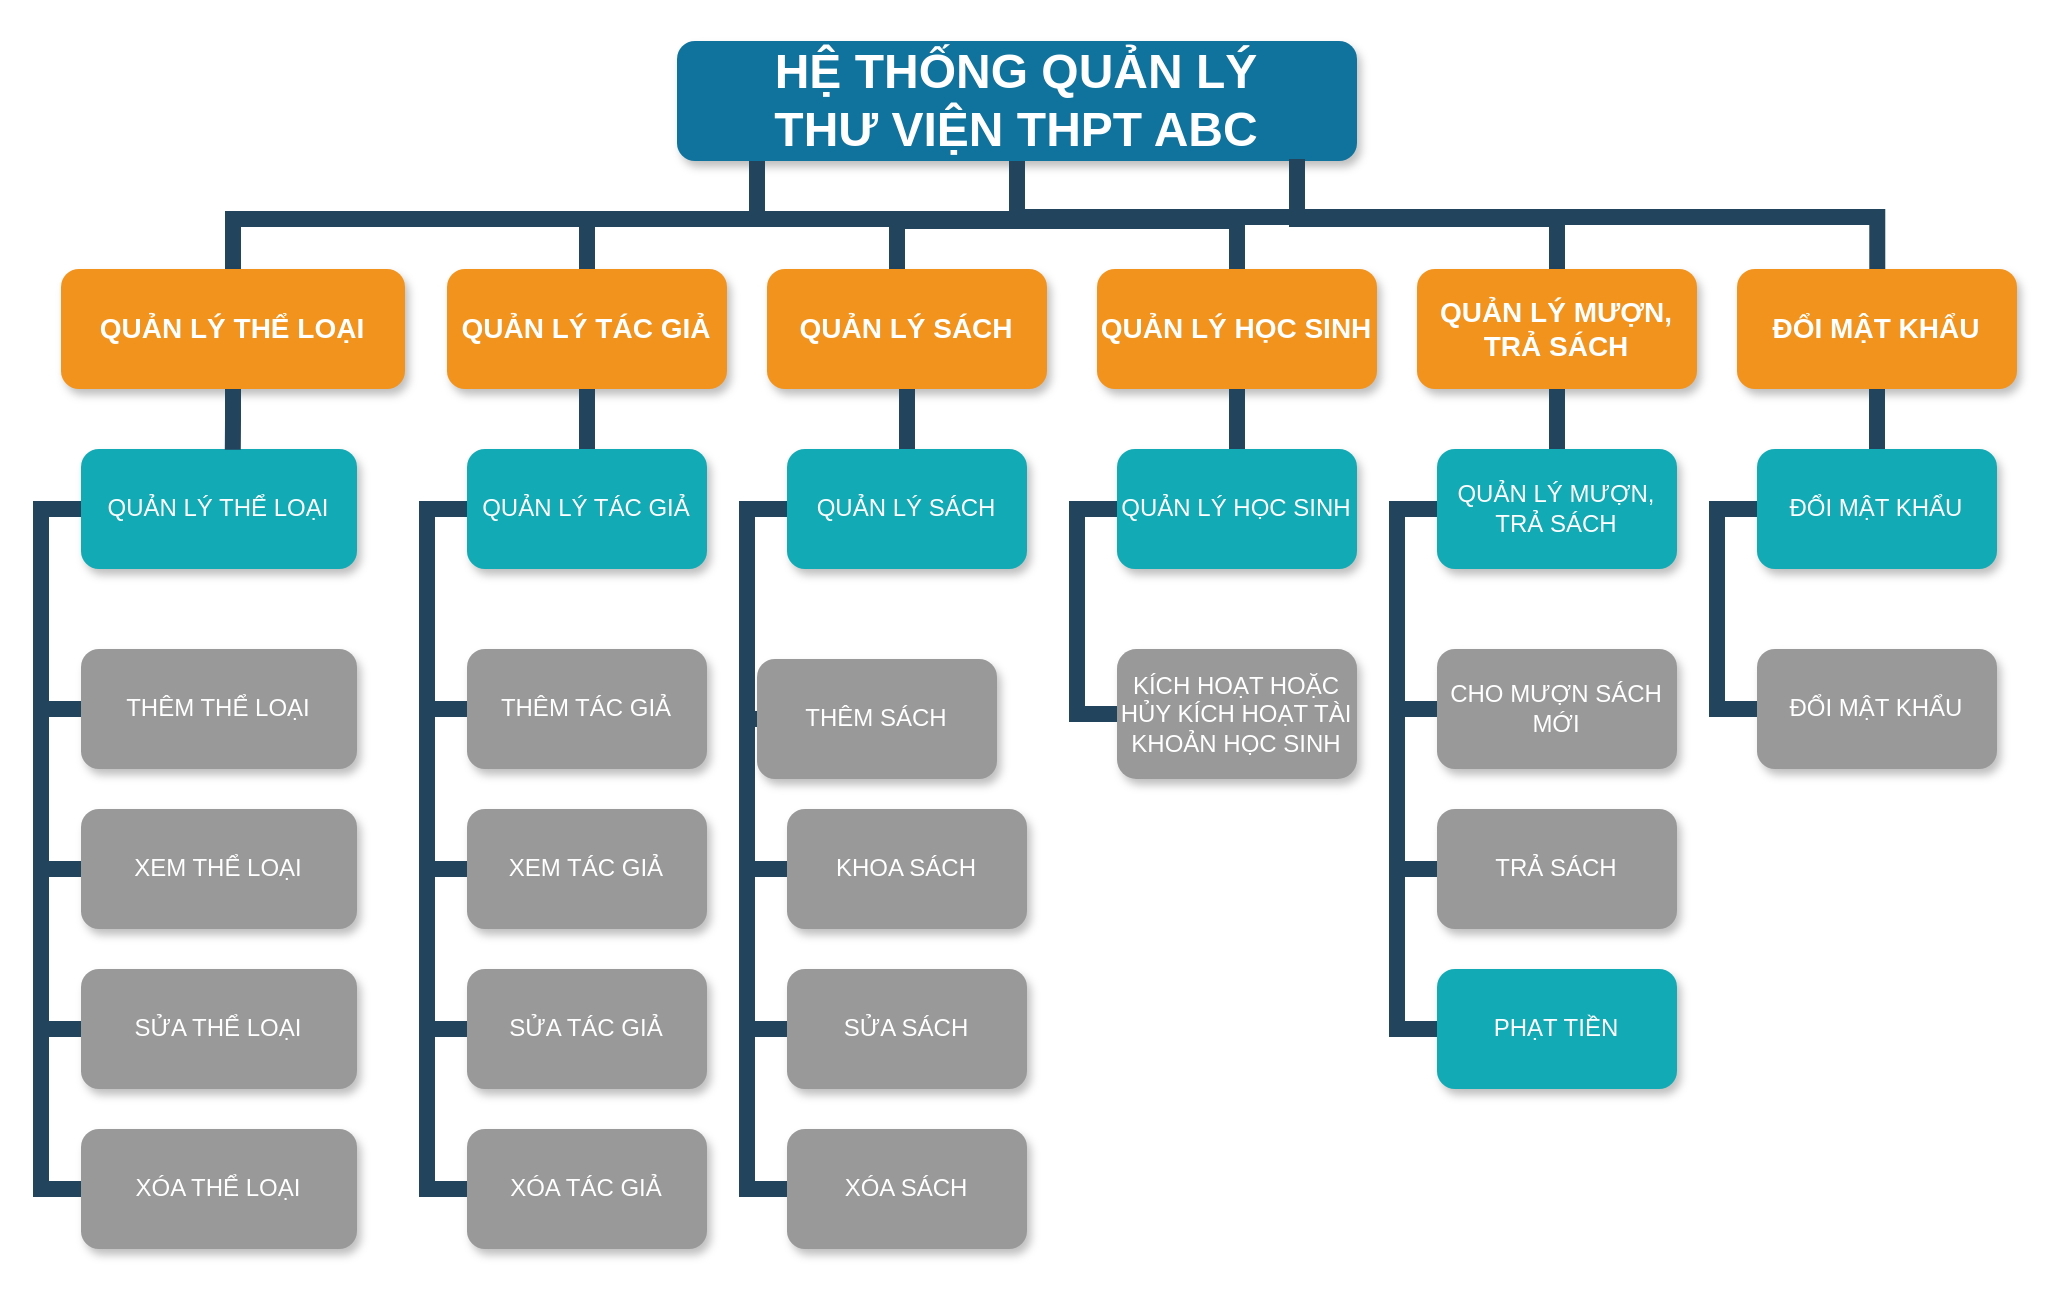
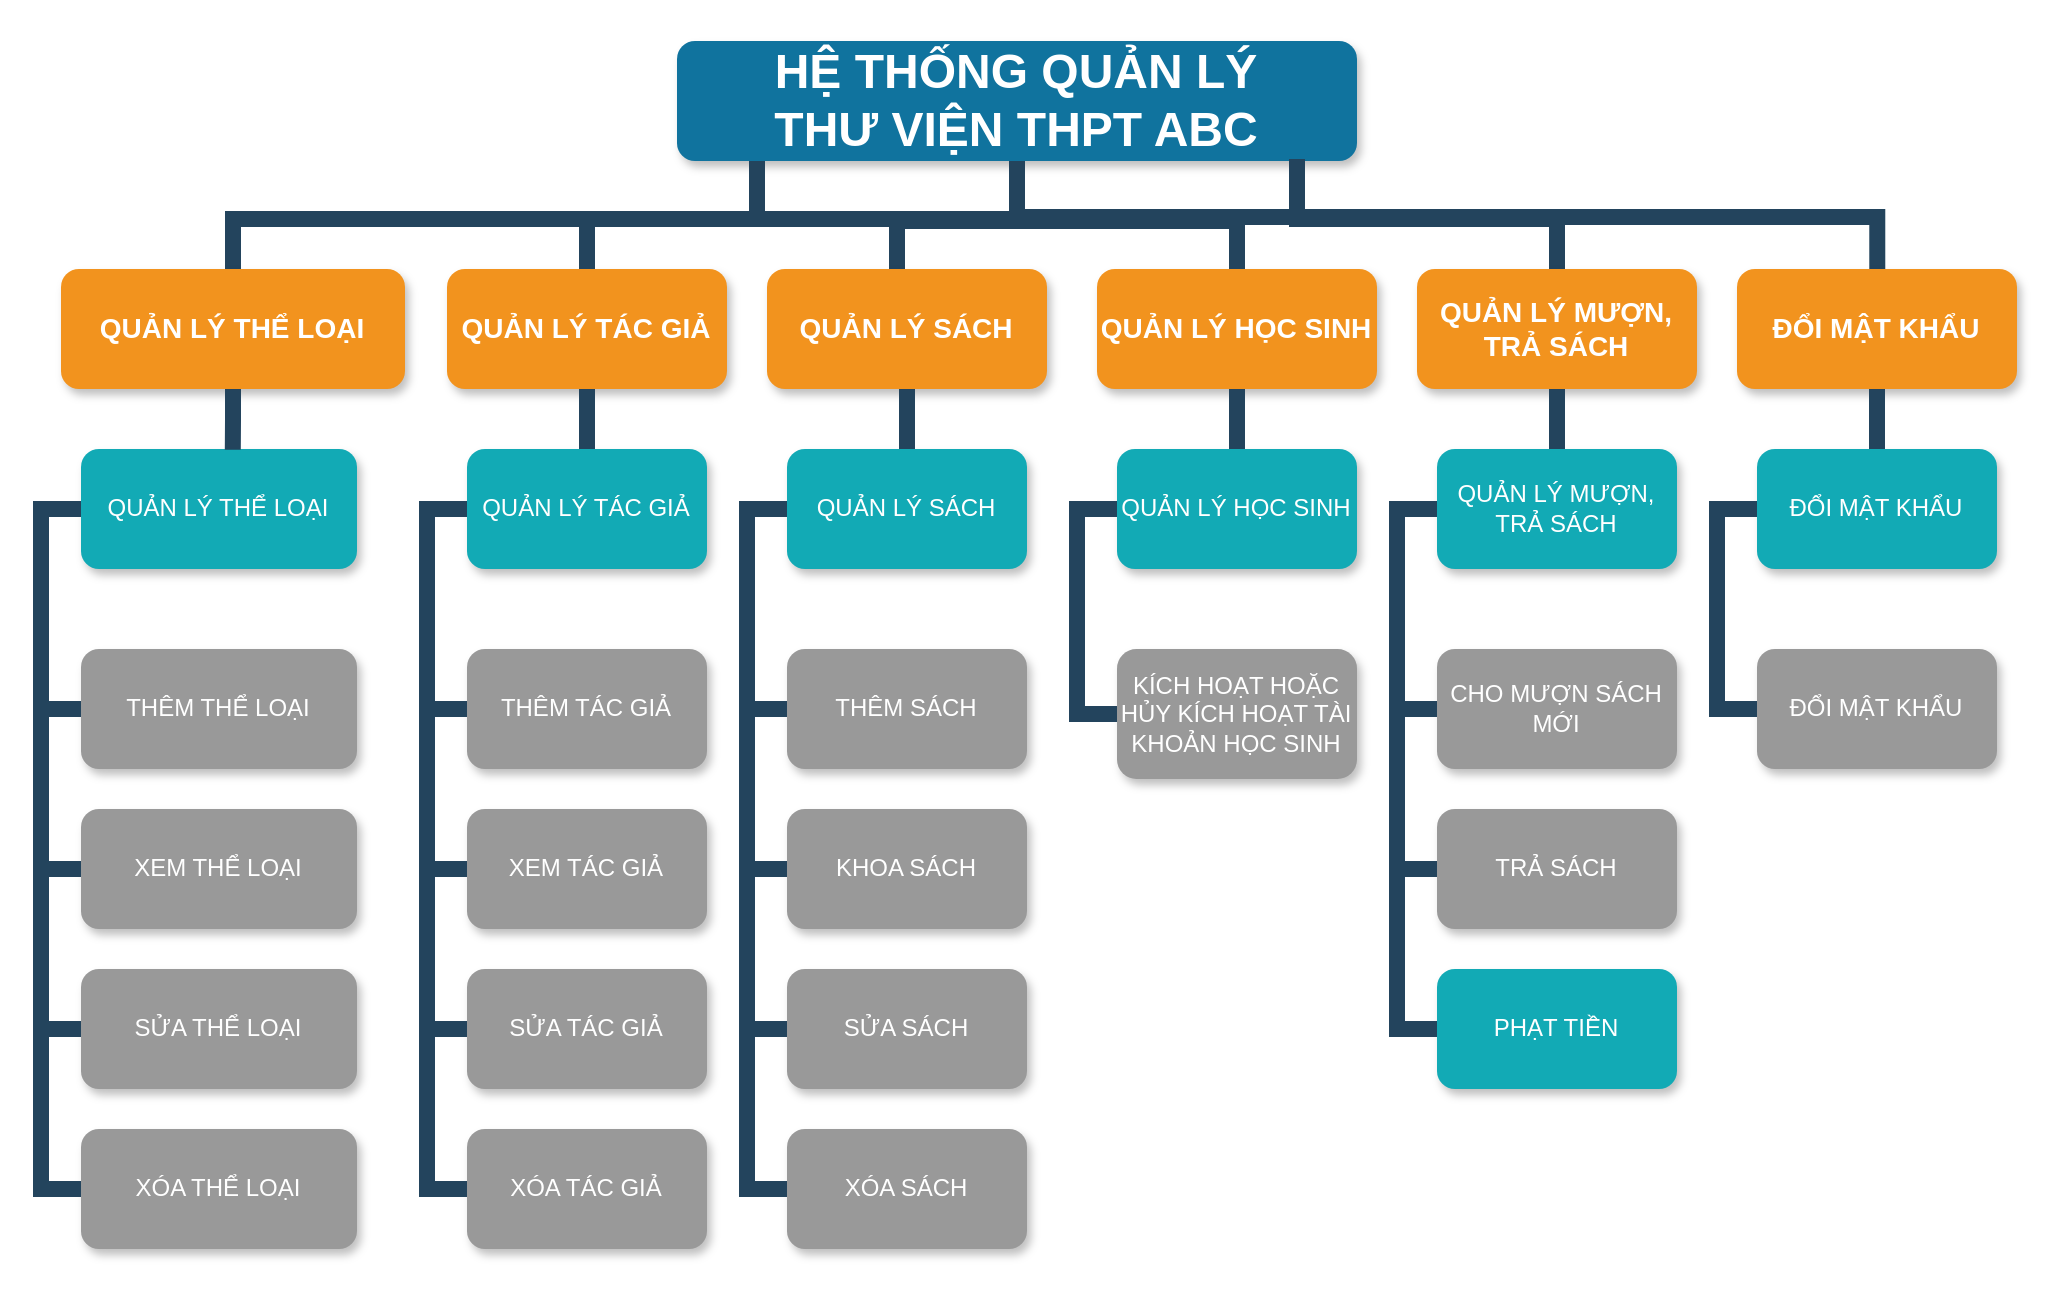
node "THÊM SÁCH": moved (877, 719) -> (907, 709)
